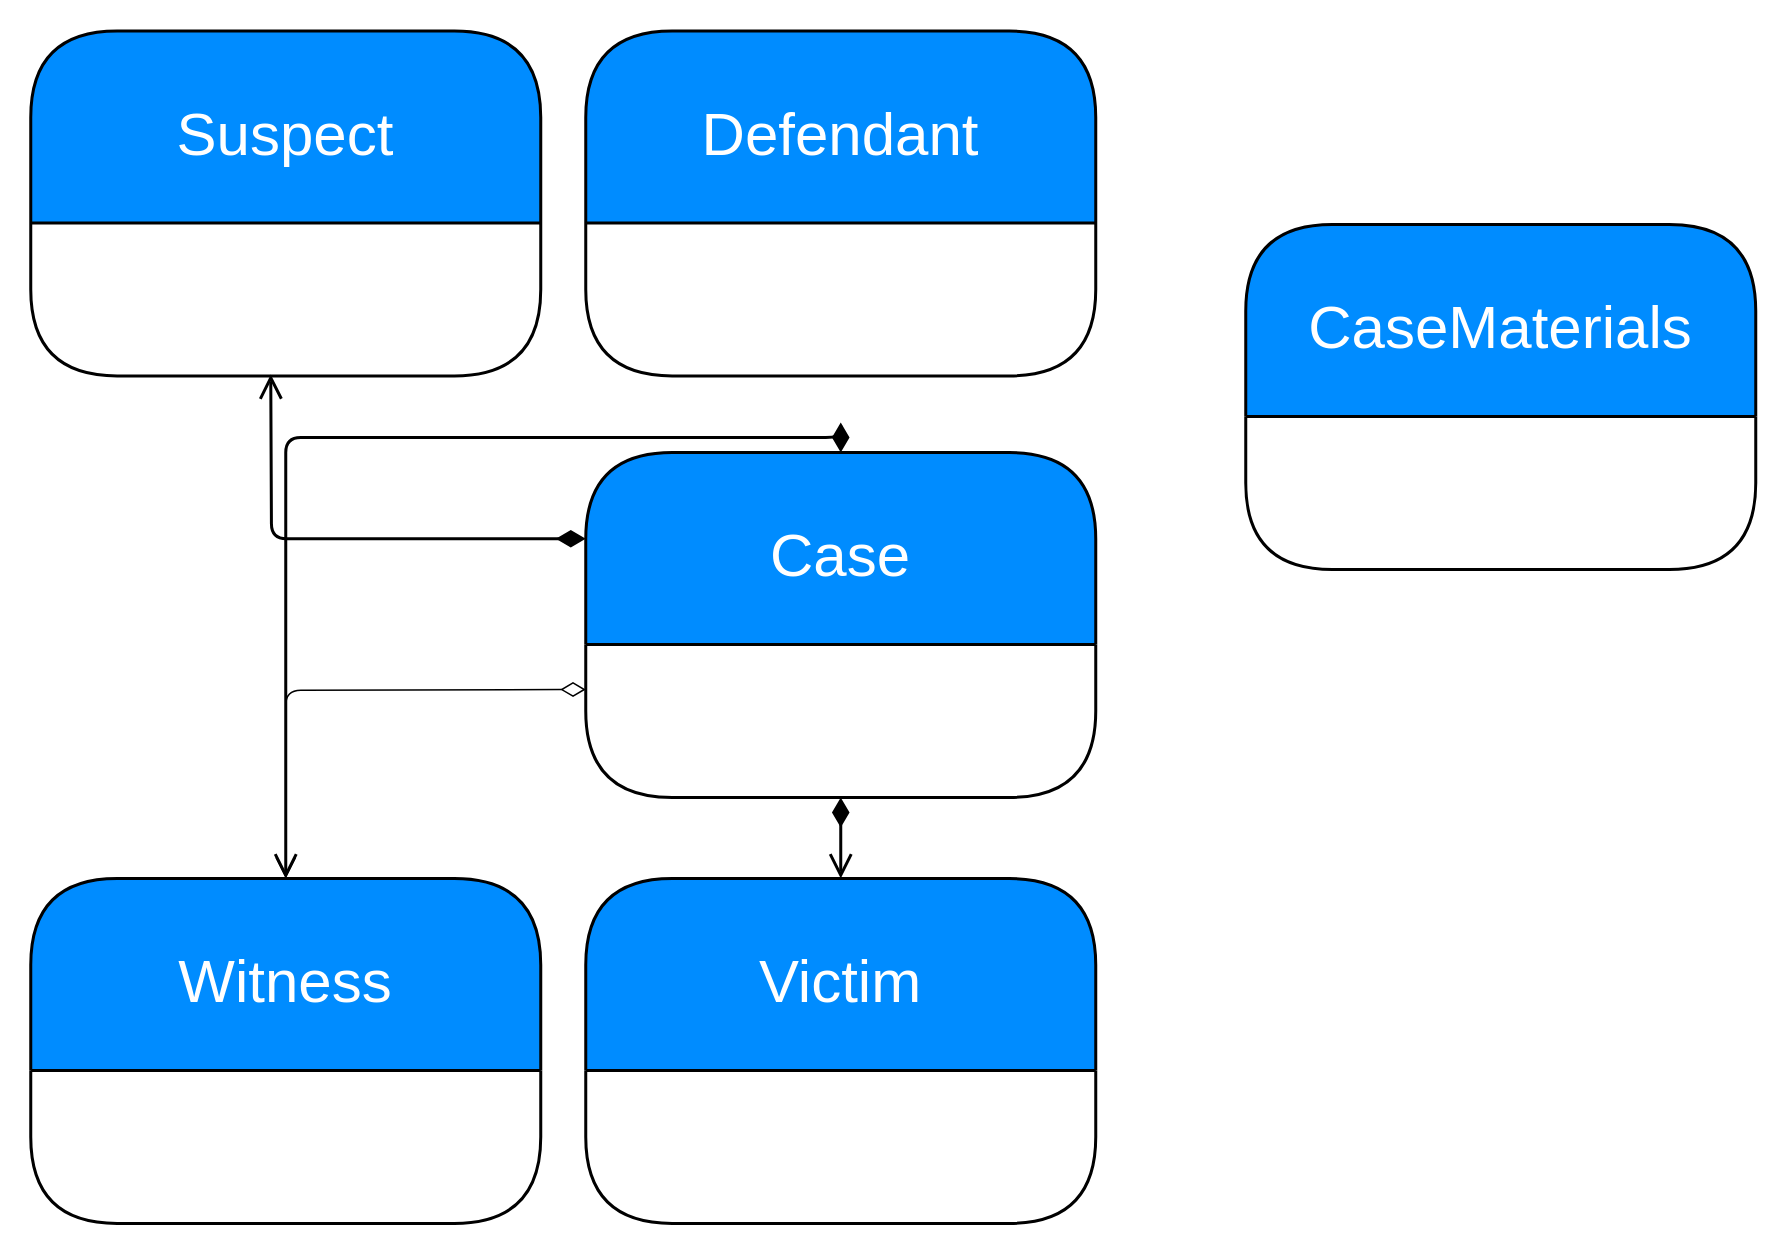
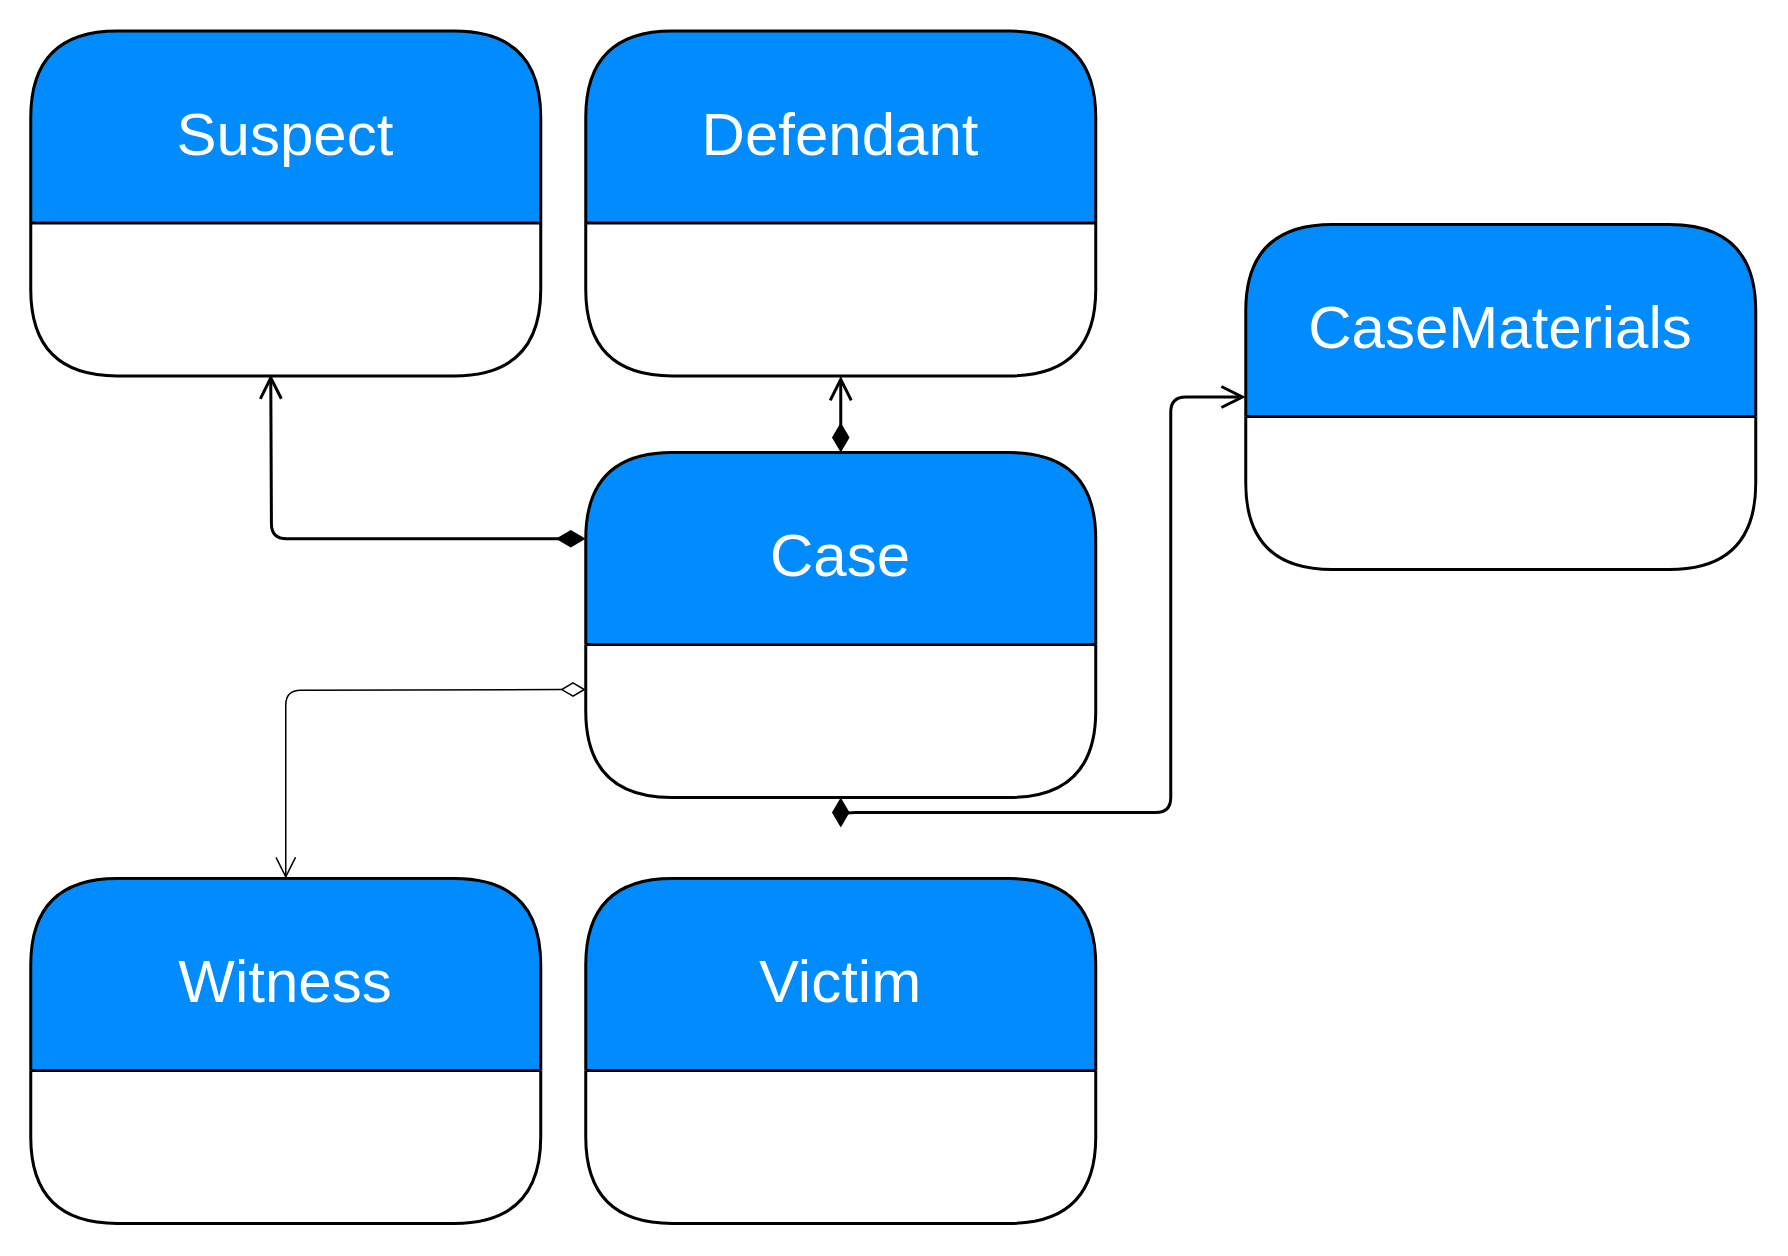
edge "Case" -- "Witness": now "Case" -- "Defendant"
edge "Case" -- "Victim": now "Case" -- "CaseMaterials"
